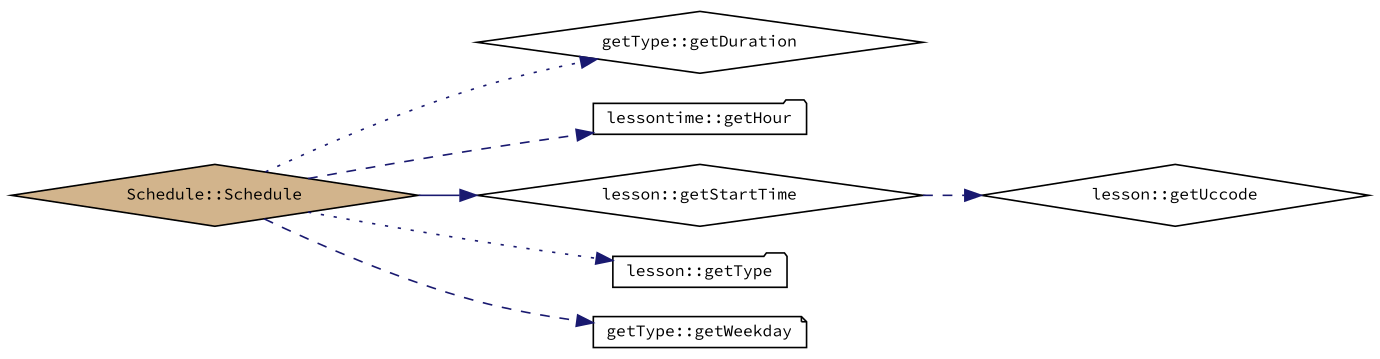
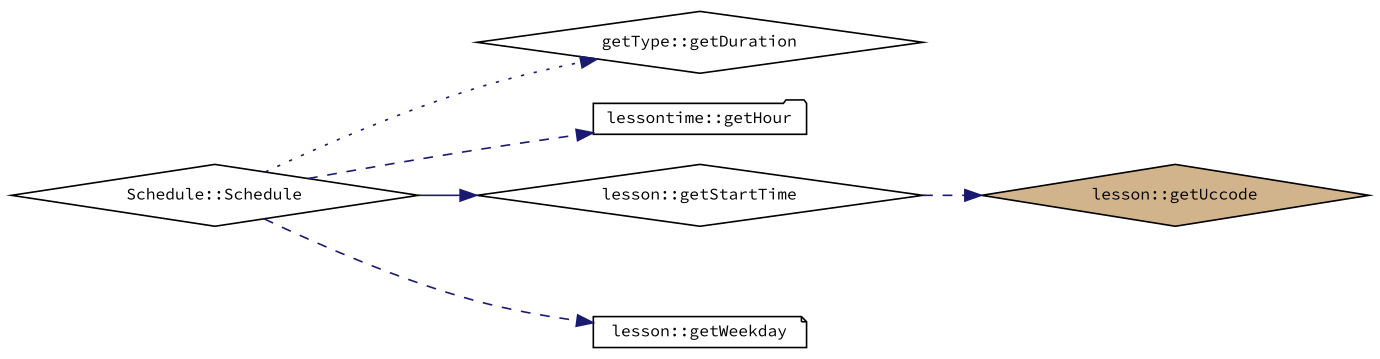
node "Schedule::Schedule": fillcolor tan -> white
node "lesson::getUccode": fillcolor white -> tan
node "lesson::getType": removed
node "getType::getWeekday": label "getType::getWeekday" -> "lesson::getWeekday"
